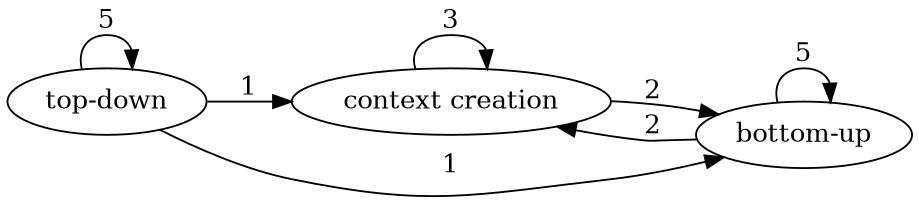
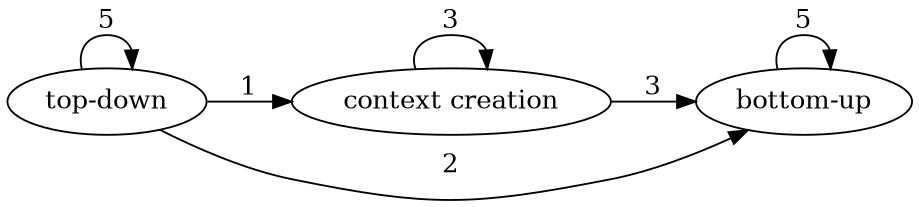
edge "context creation" -> "bottom-up": label "2" -> "3"
edge "bottom-up" -> "context creation": removed, label "2"
edge "top-down" -> "bottom-up": label "1" -> "2"
